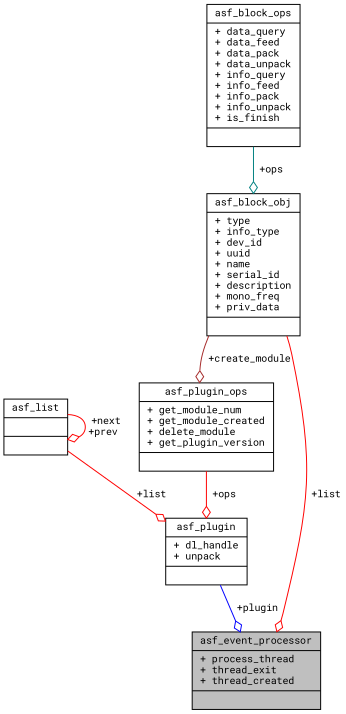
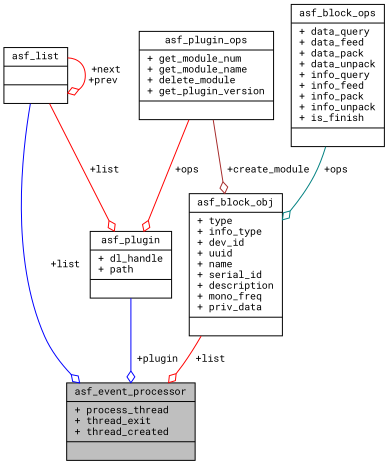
edge "asf_list" -> "asf_event_processor": added, label "+list"
edge "asf_block_obj" -> "asf_plugin_ops": reversed
node "asf_plugin_ops": text "+ get_module_created" -> "+ get_module_name"
node "asf_plugin": text "+ unpack" -> "+ path"
